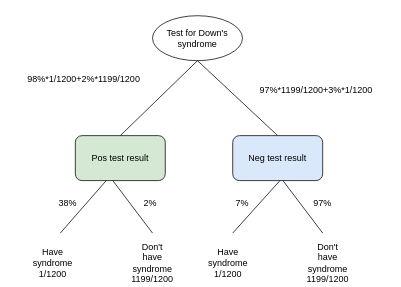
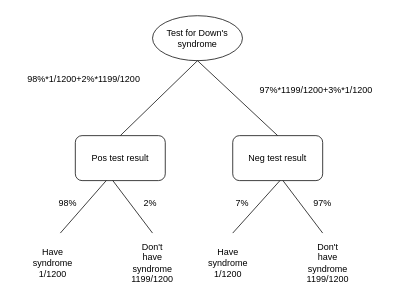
node "Pos test result": fillcolor #d5e8d4 -> #ffffff
node "Neg test result": fillcolor #dae8fc -> #ffffff
node "38%": label "38%" -> "98%"
